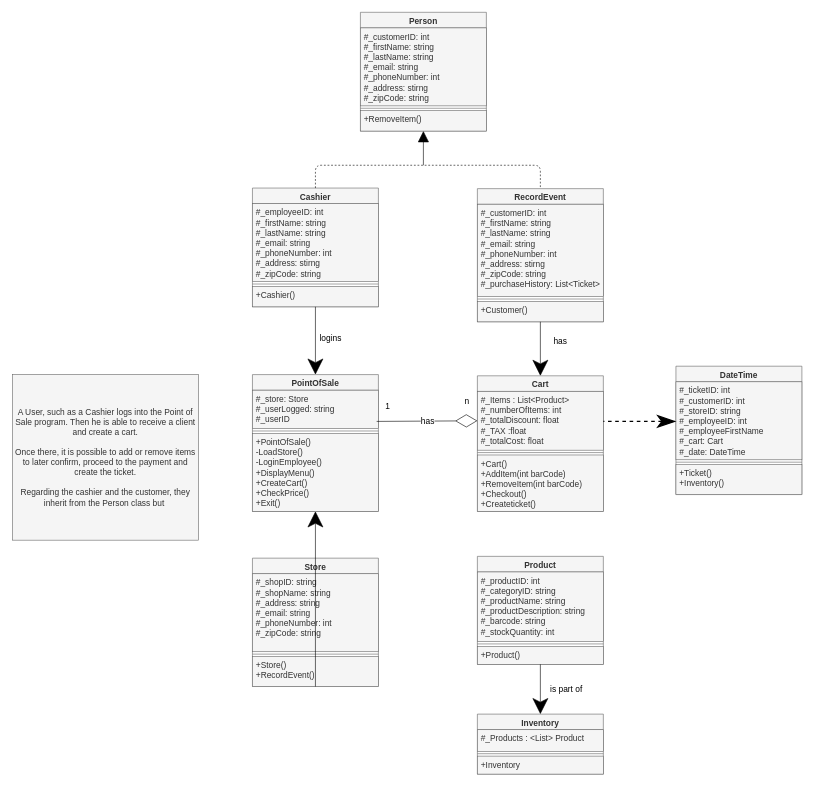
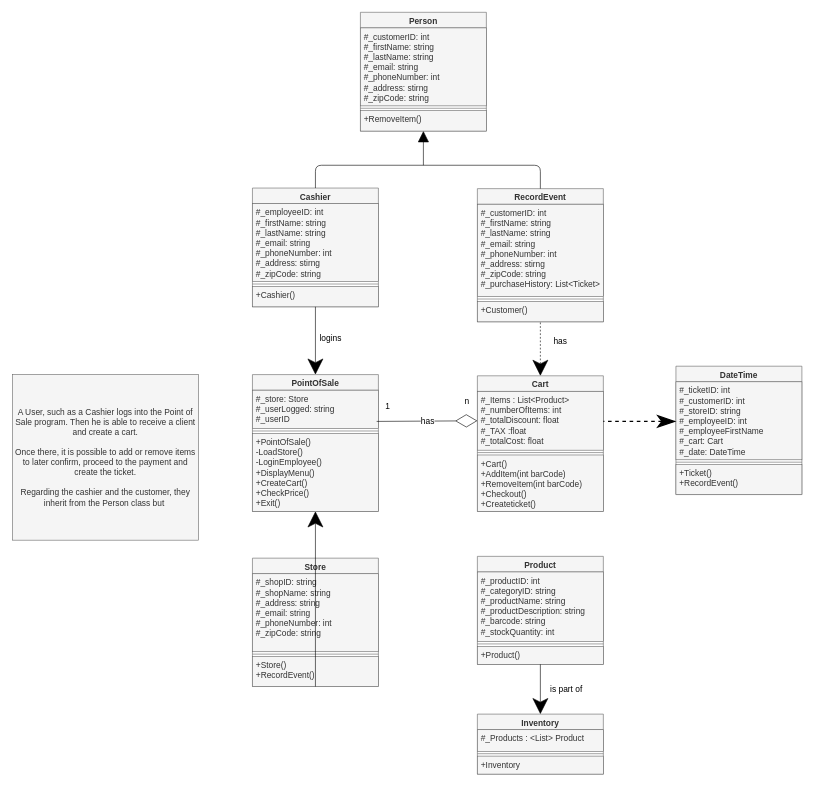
edge "Cashier" -- "RecordEvent": style dashed -> solid
edge "RecordEvent" -> "Cart": style solid -> dashed
node "+Ticket() +Inventory()": label "+Ticket() +Inventory()" -> "+Ticket() +RecordEvent()"
